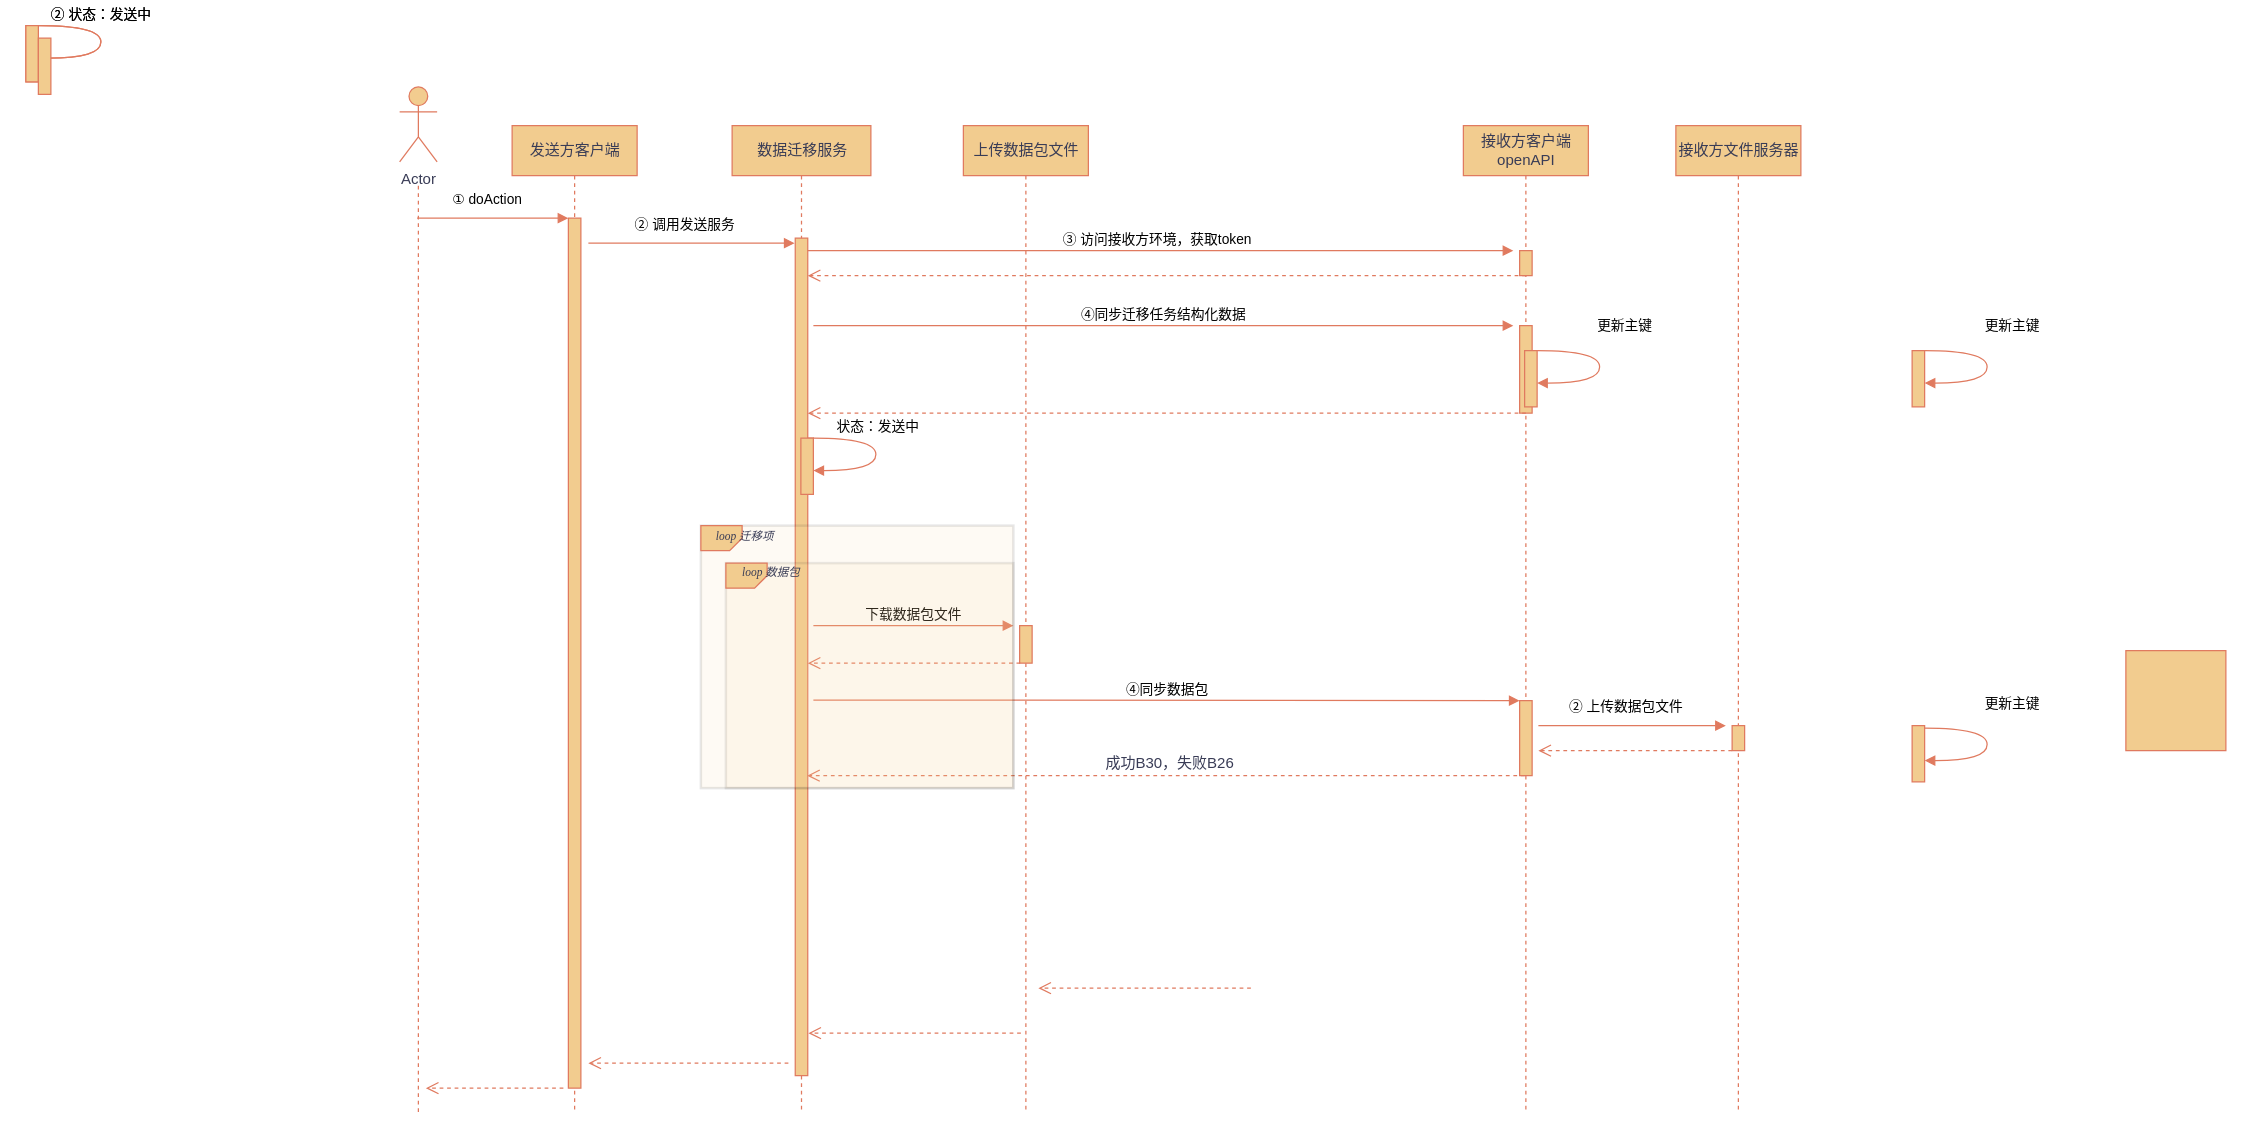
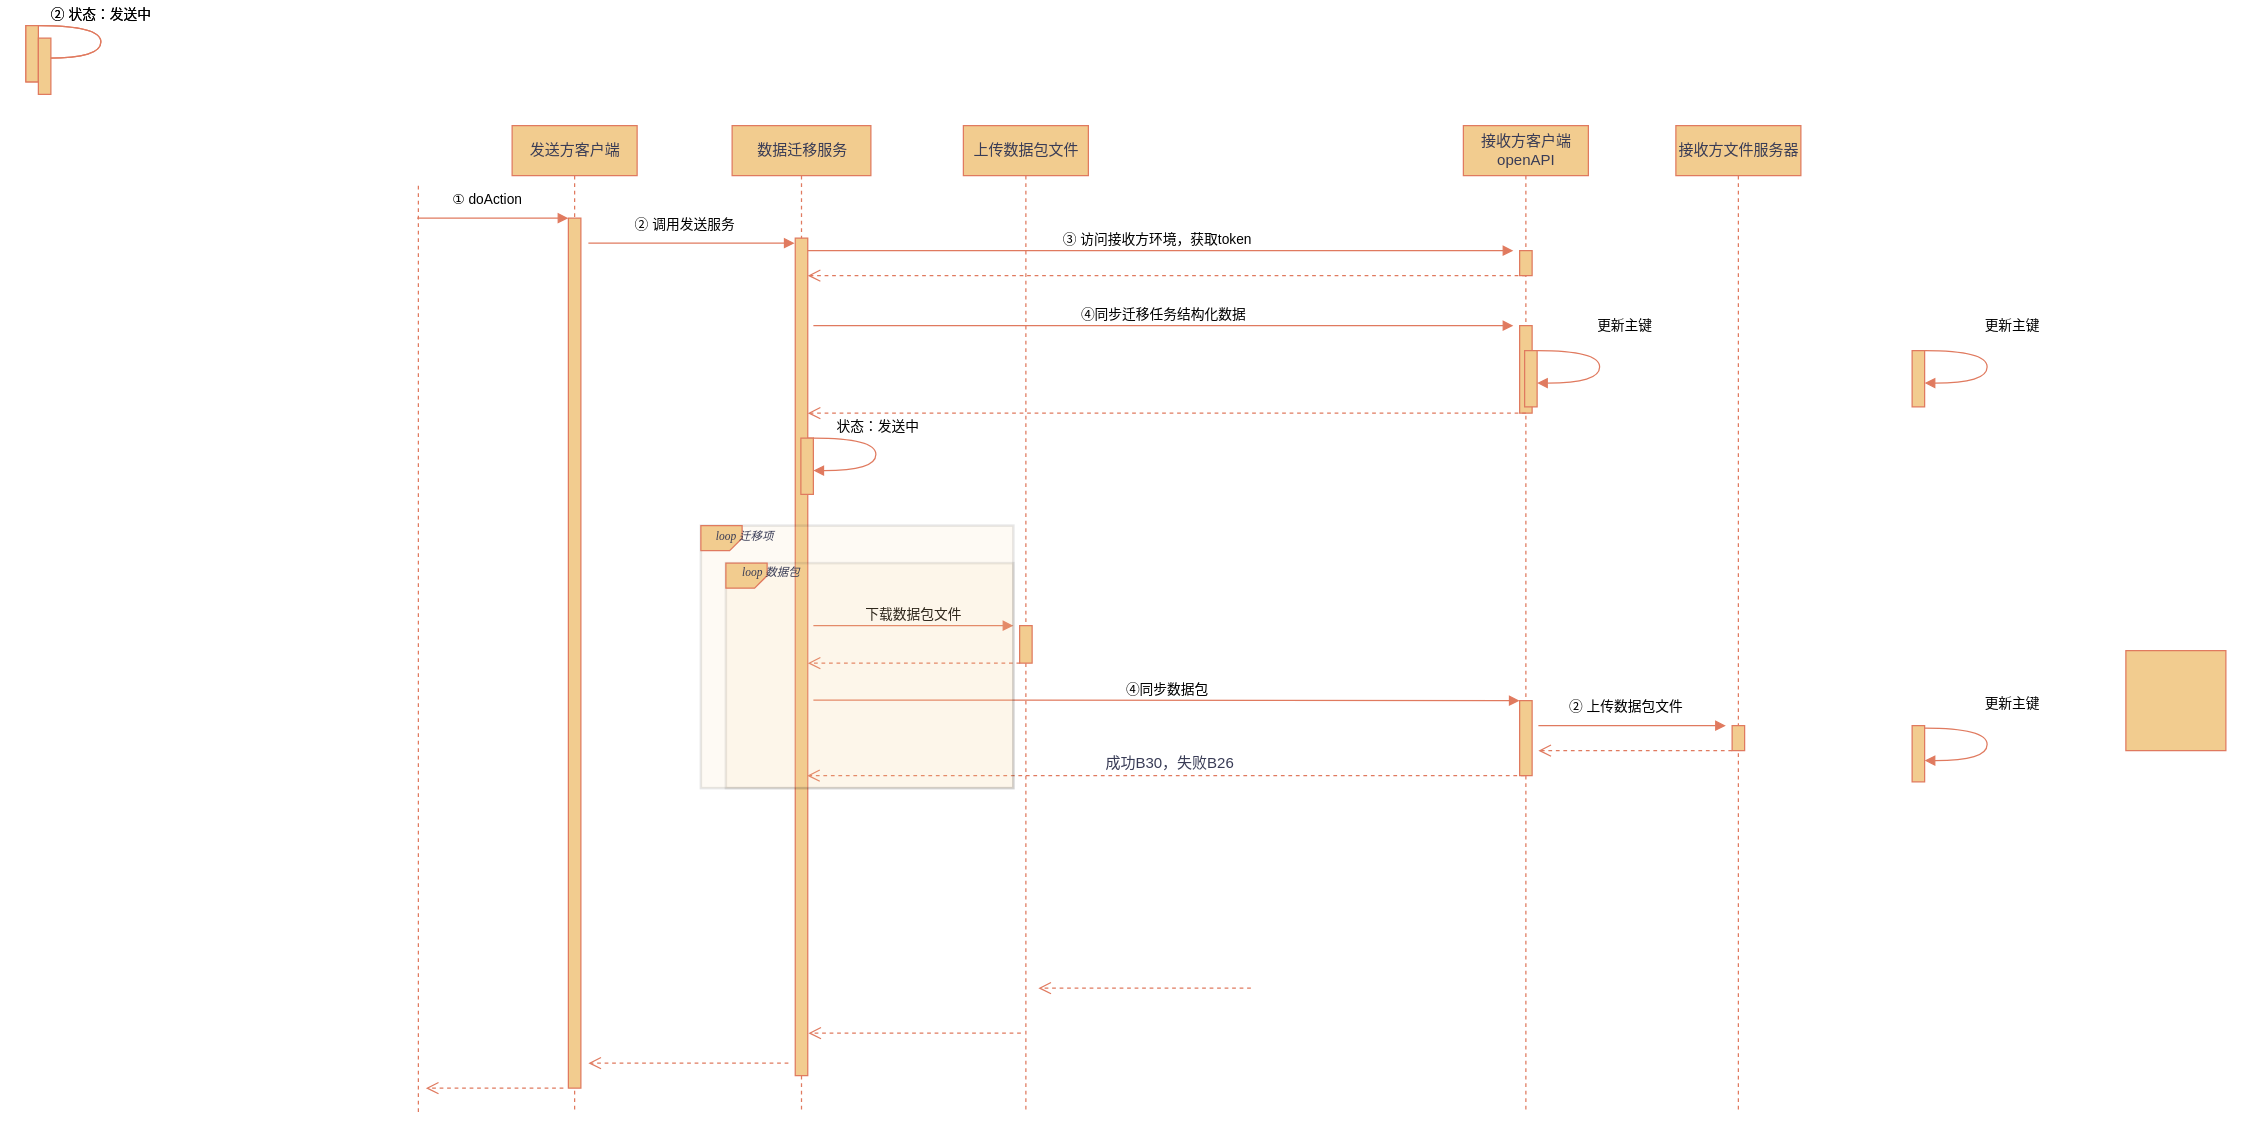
node "Actor": removed
